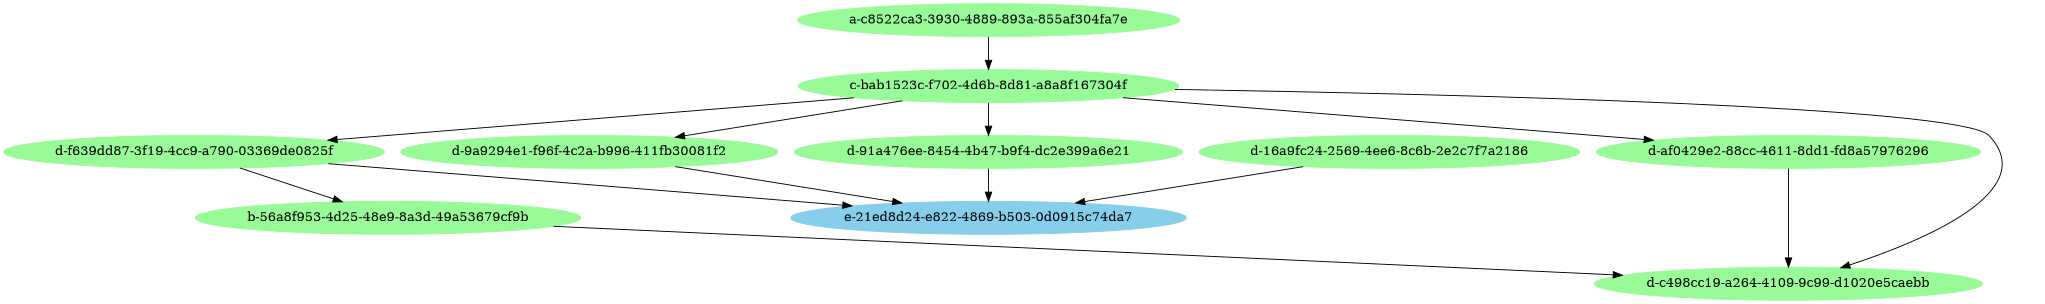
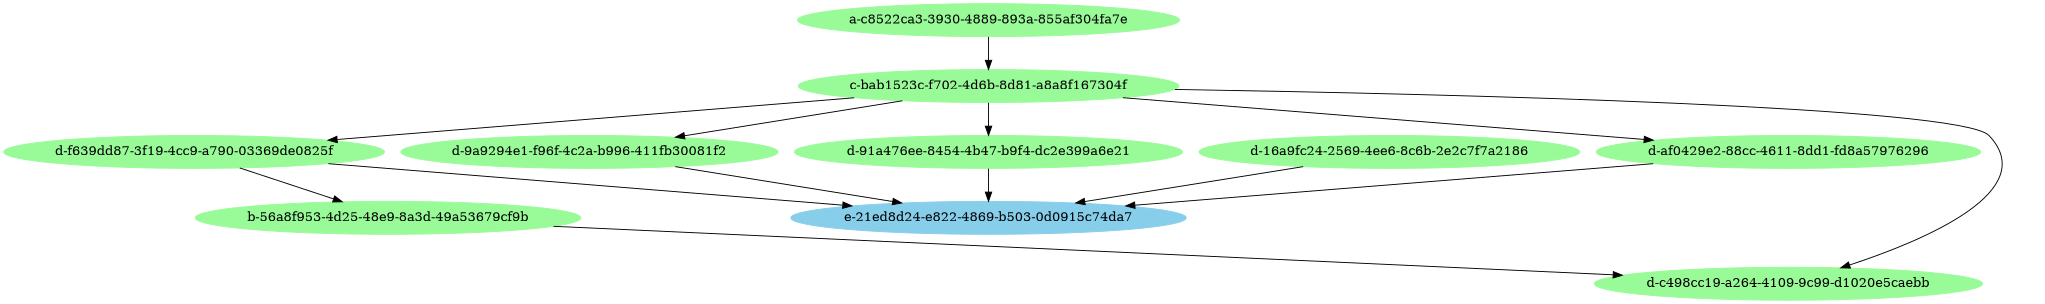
edge "d-af0429e2-88cc-4611-8dd1-fd8a57976296" -> "d-c498cc19-a264-4109-9c99-d1020e5caebb": now "d-af0429e2-88cc-4611-8dd1-fd8a57976296" -> "e-21ed8d24-e822-4869-b503-0d0915c74da7"
